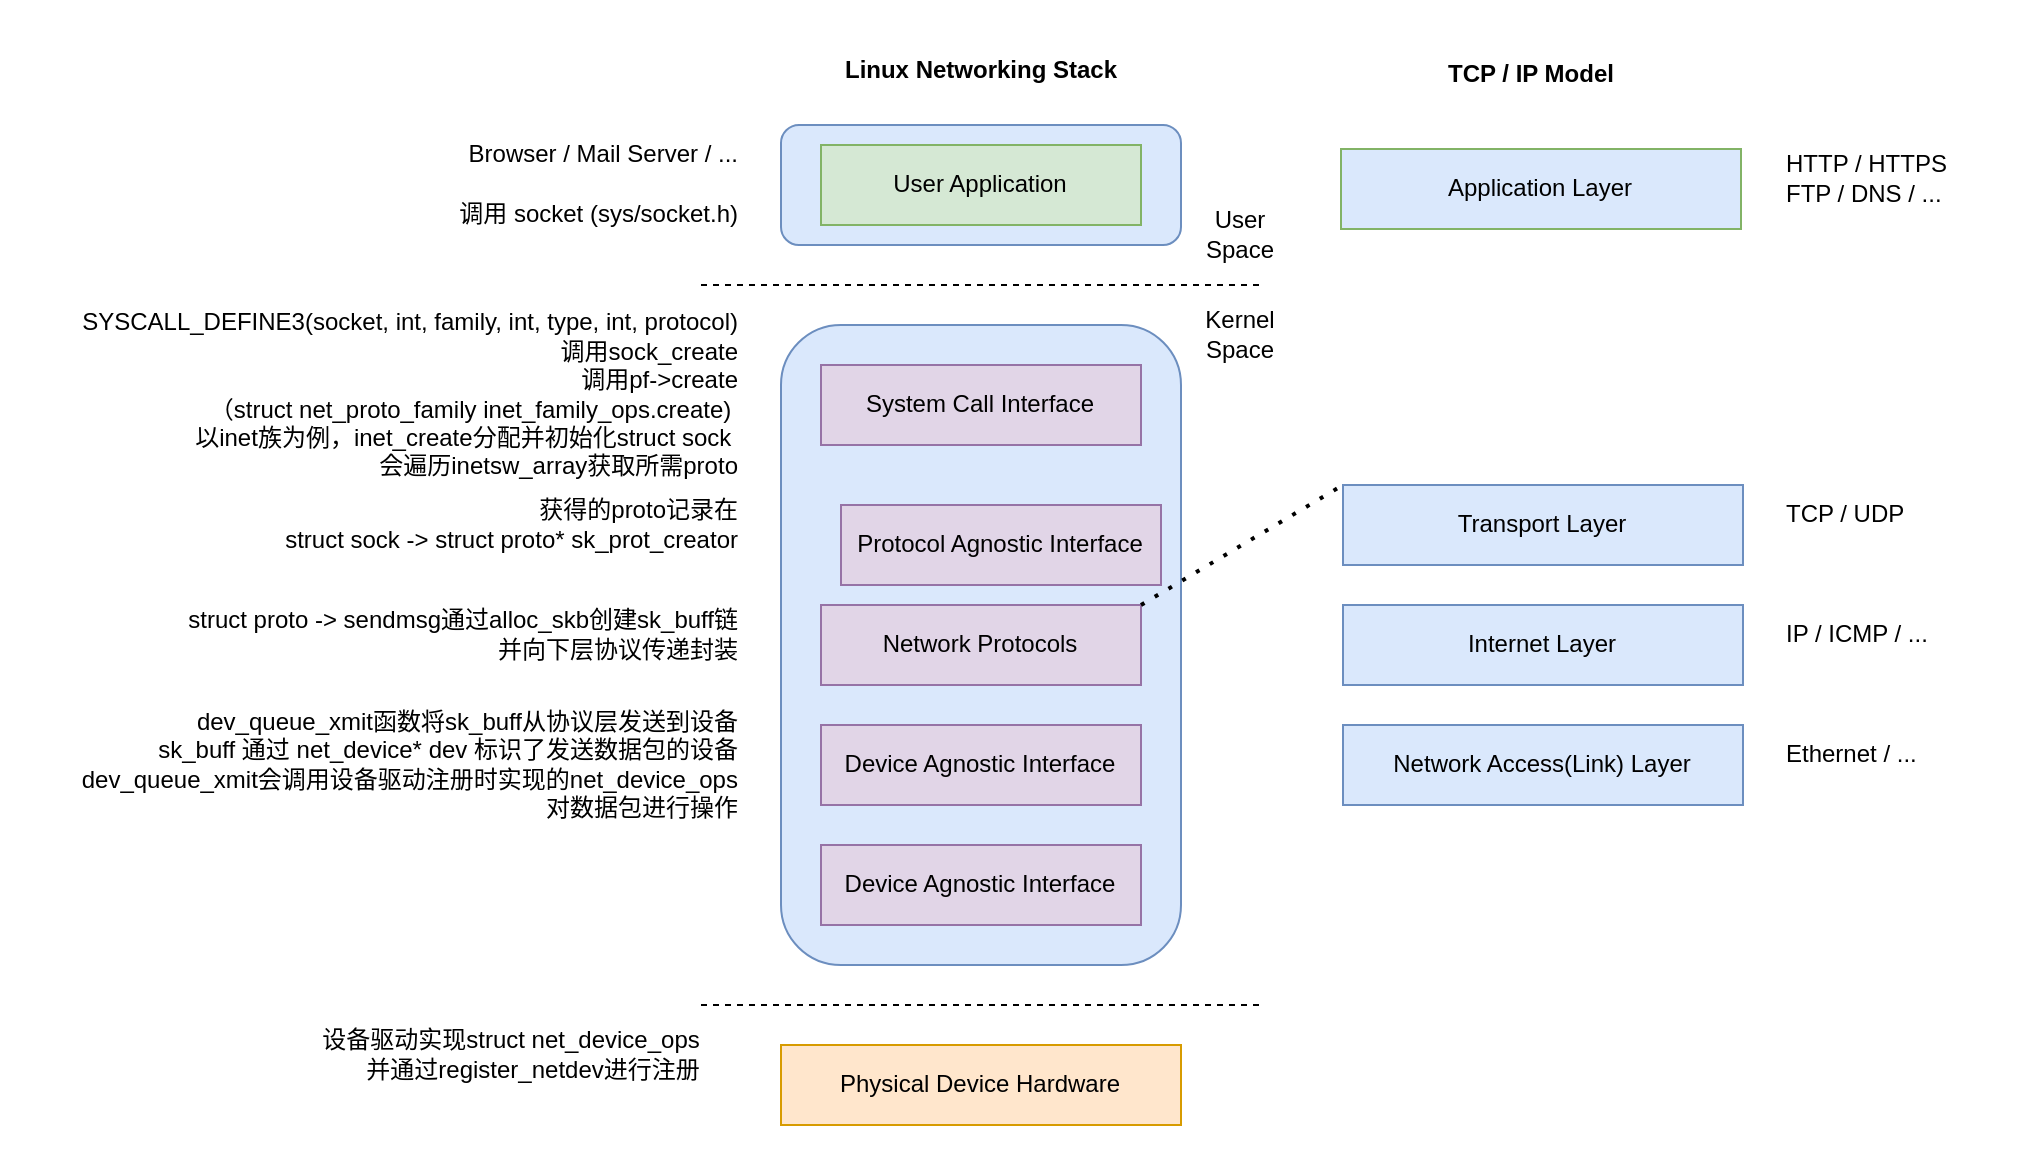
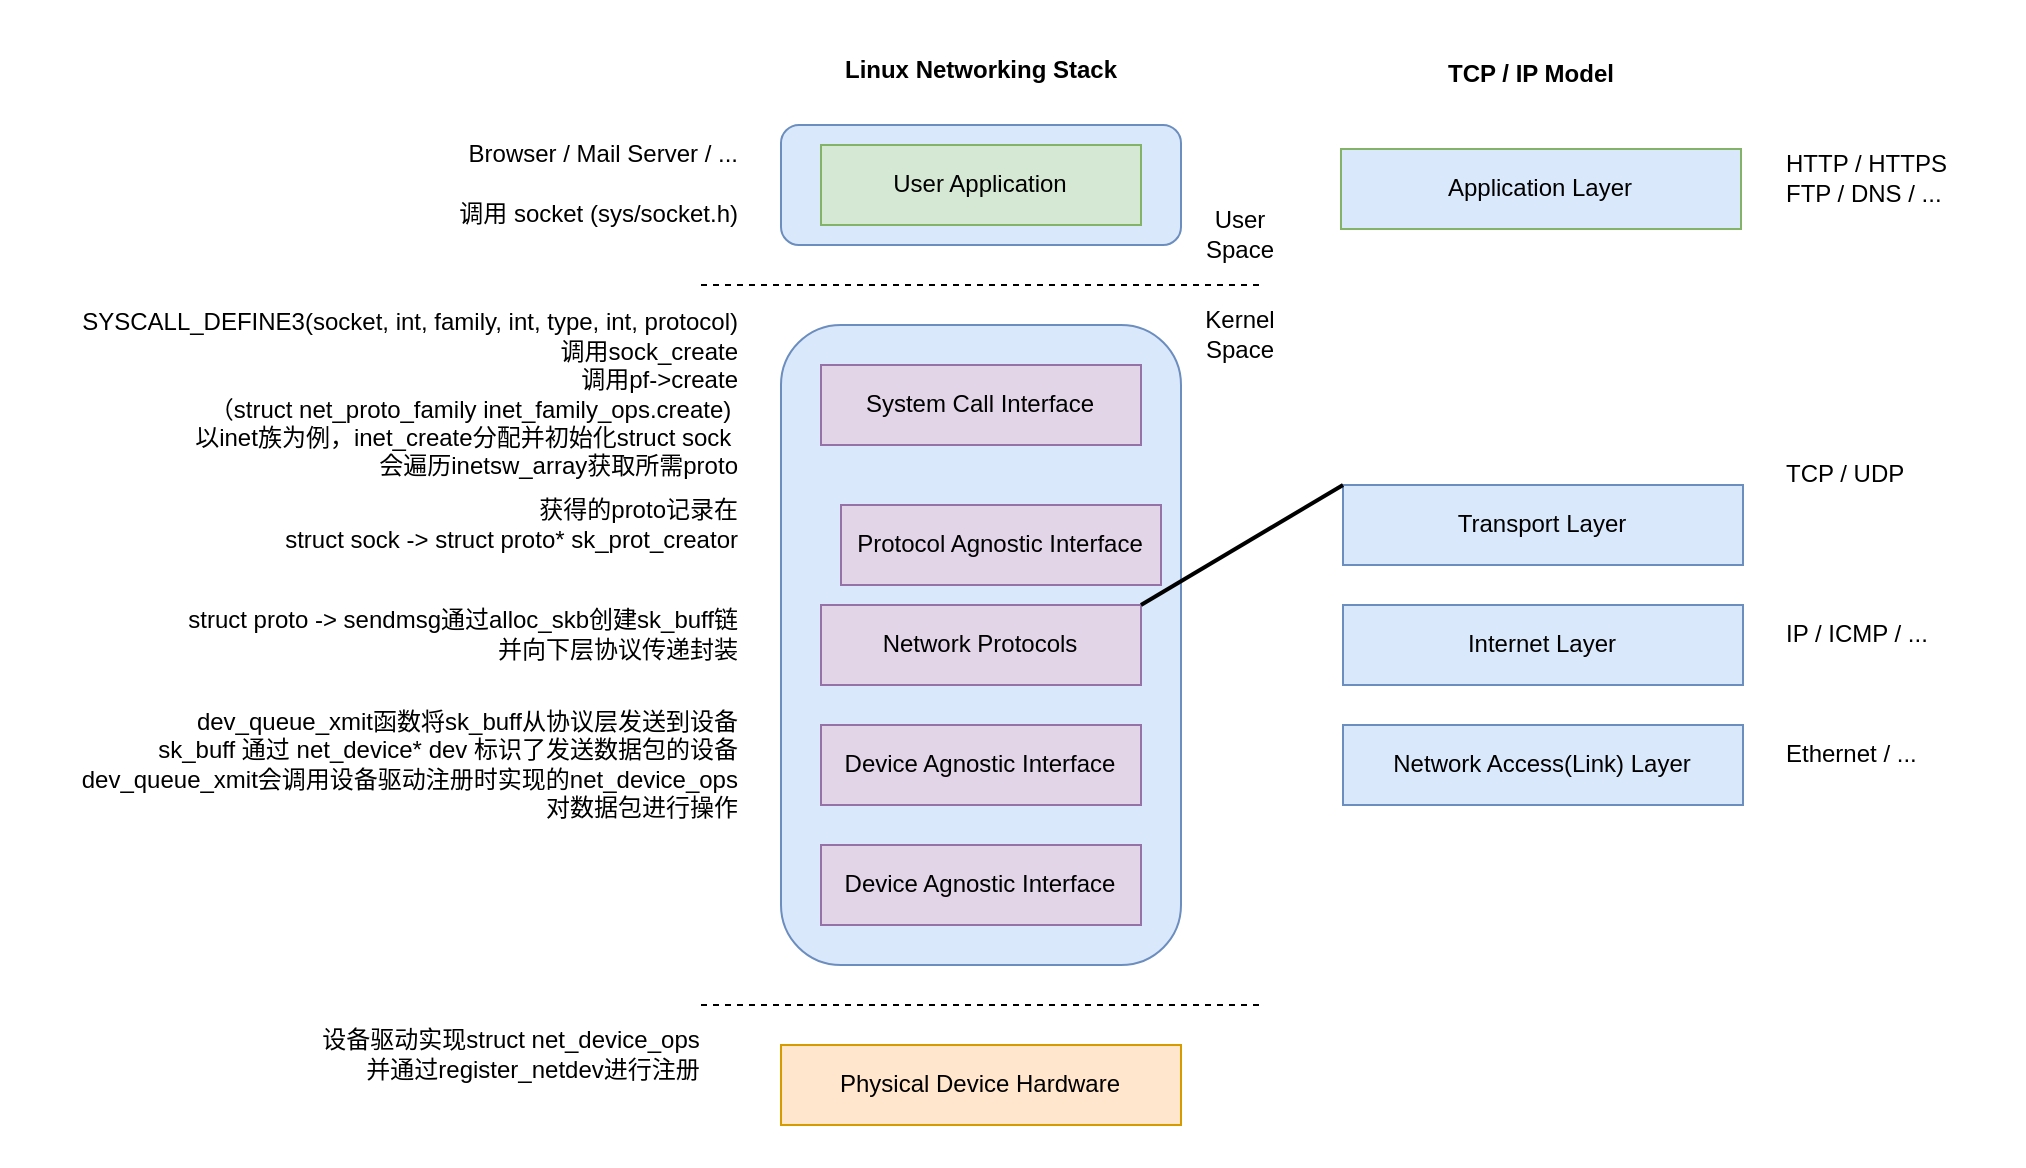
node "TCP / UDP": moved (1883, 515) -> (1883, 475)
edge "Transport Layer" -- "Network Protocols": style dashed -> solid
